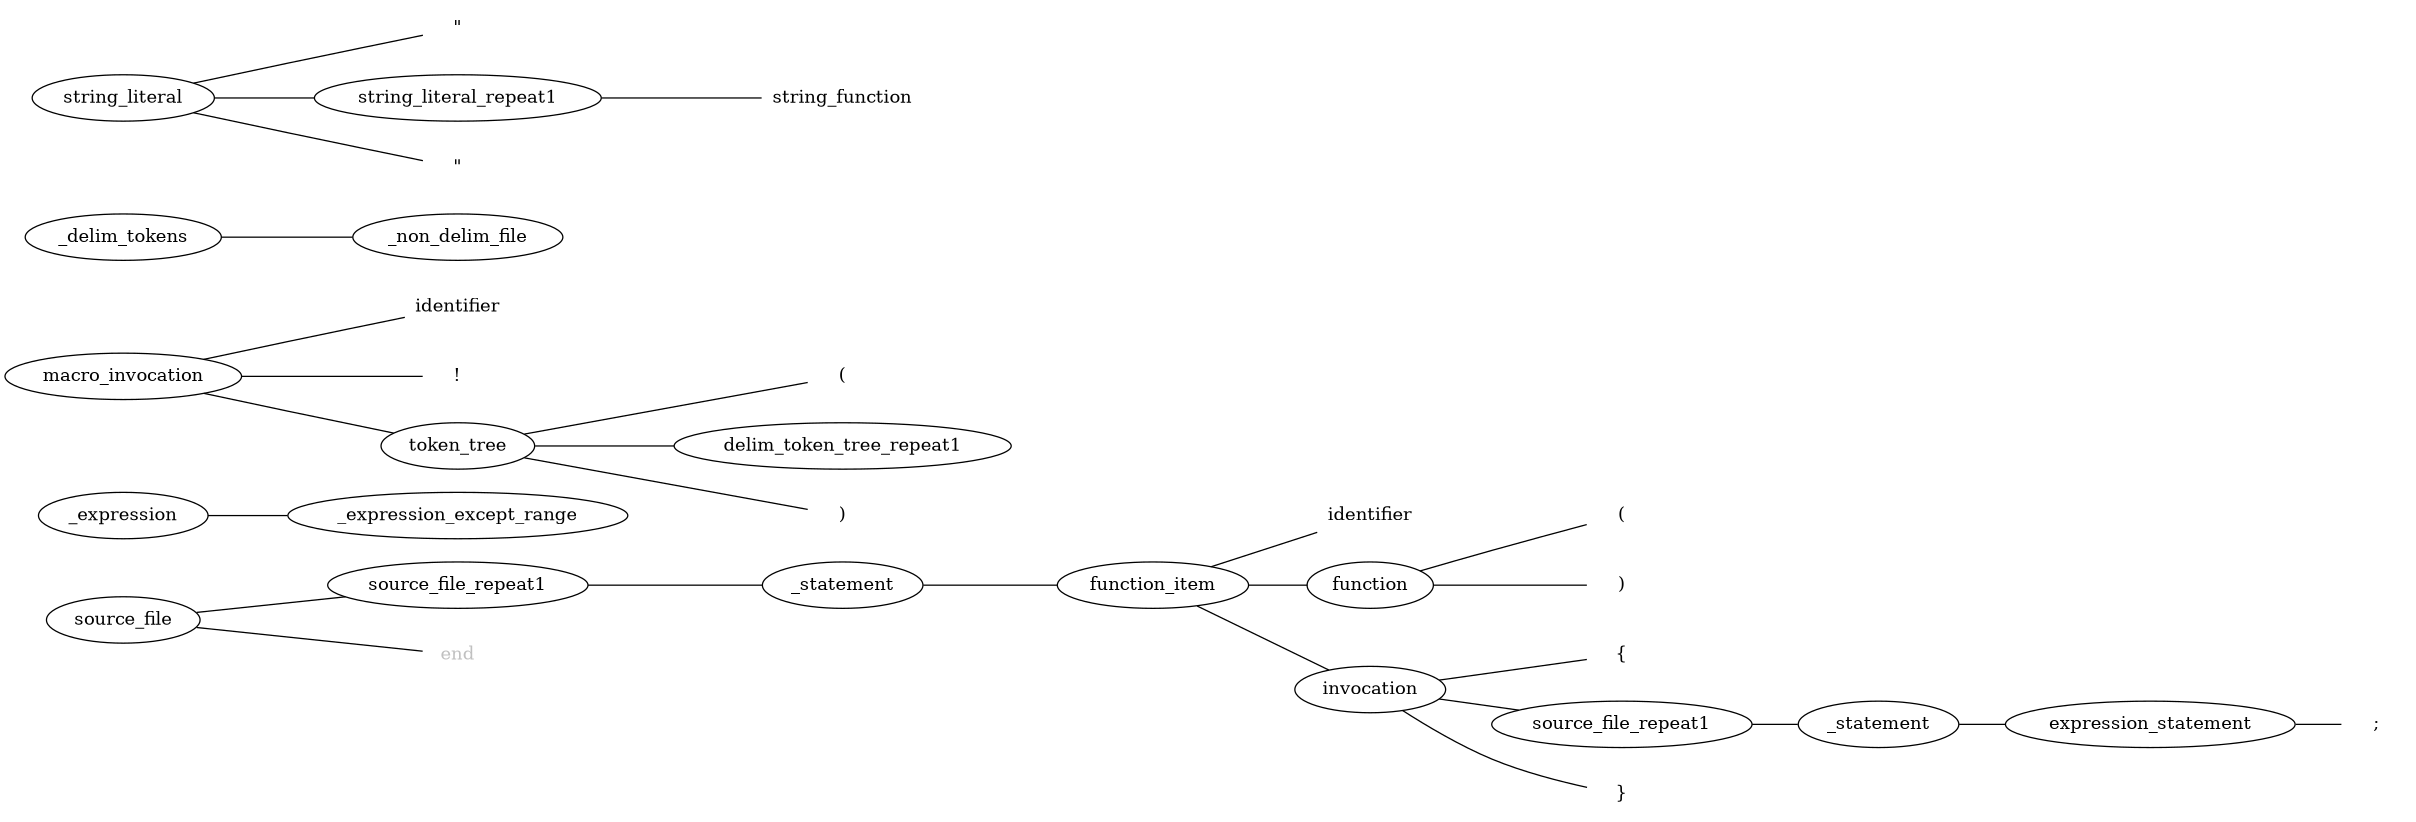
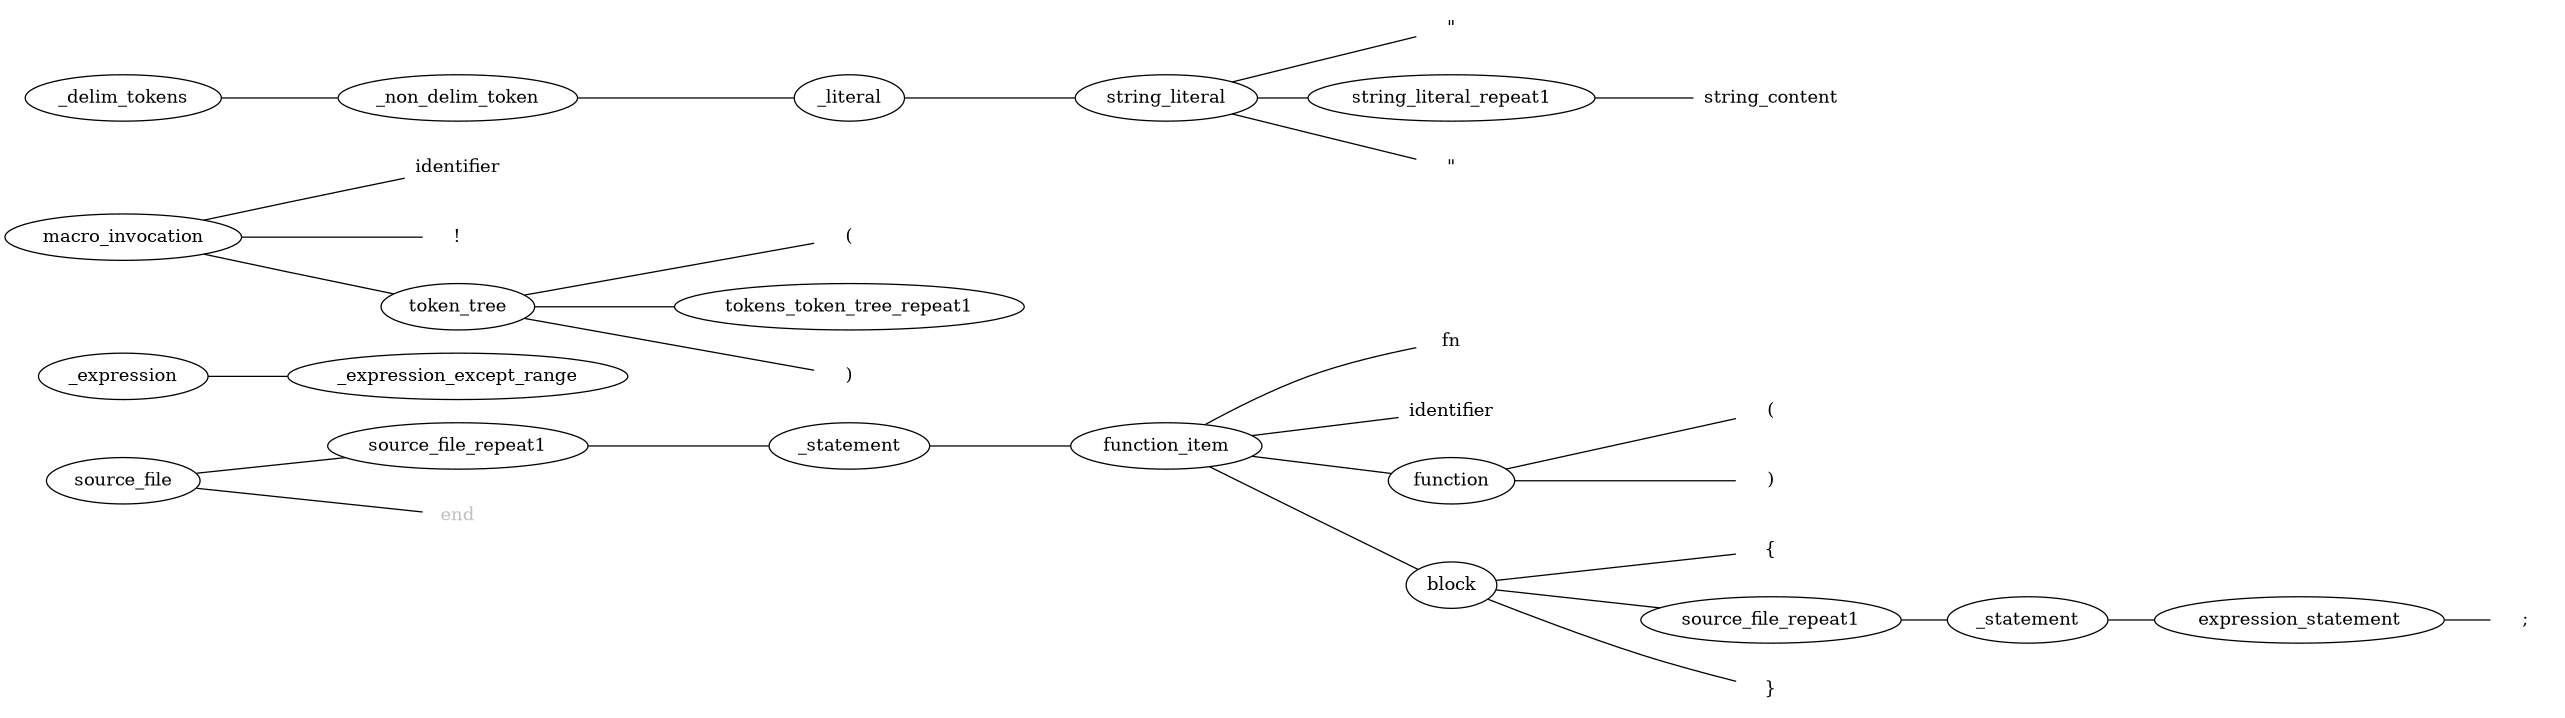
node "string_function": label "string_function" -> "string_content"
node "_literal": added
node "_non_delim_file": label "_non_delim_file" -> "_non_delim_token"
node "fn": added
node "delim_token_tree_repeat1": label "delim_token_tree_repeat1" -> "tokens_token_tree_repeat1"
node "invocation": label "invocation" -> "block"
